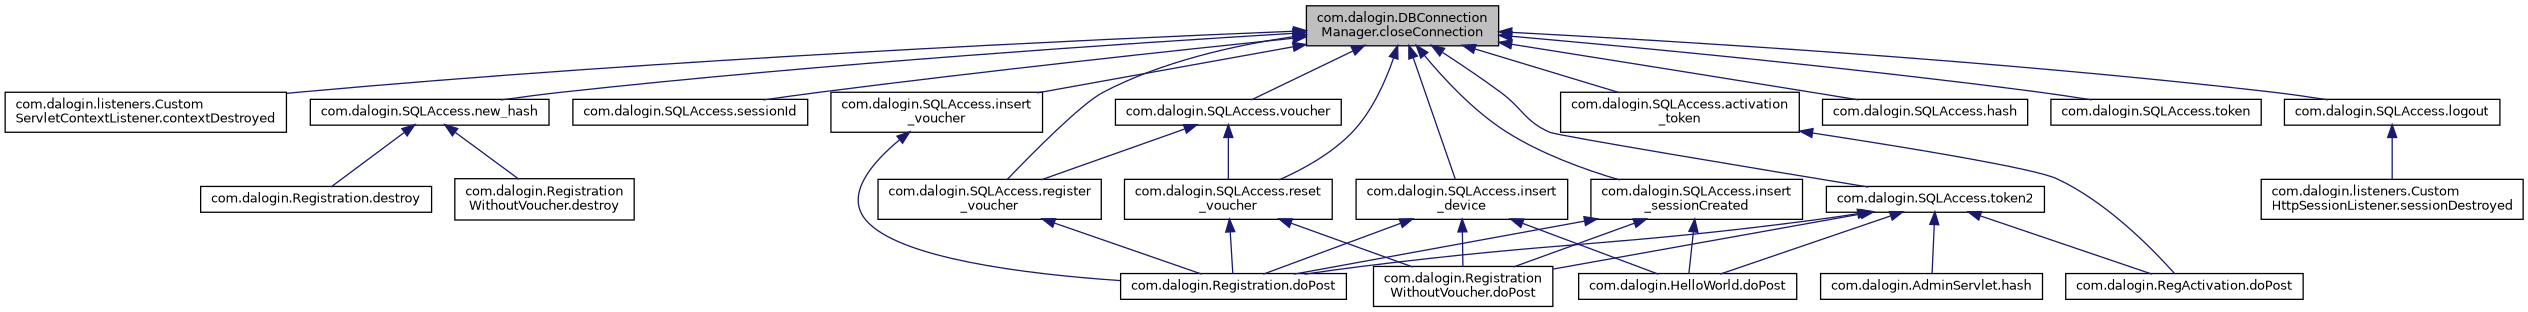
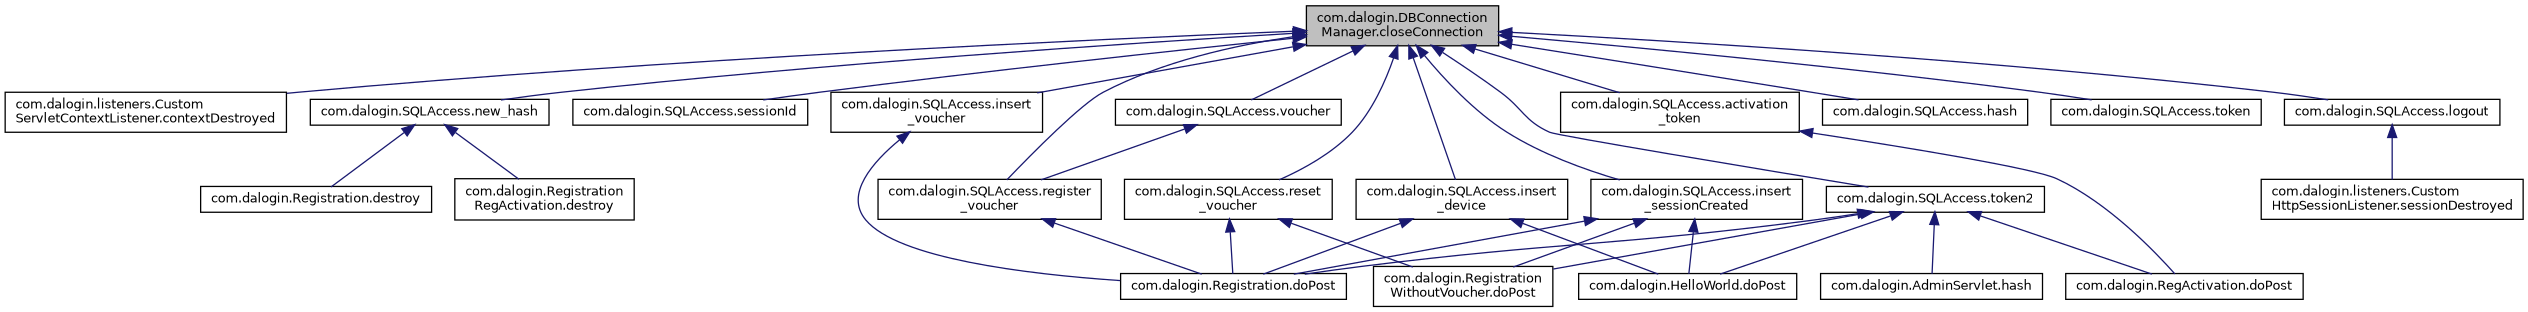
edge "com.dalogin.SQLAccess.reset _voucher" -> "com.dalogin.SQLAccess.voucher": removed
node "com.dalogin.Registration WithoutVoucher.destroy": label "com.dalogin.Registration WithoutVoucher.destroy" -> "com.dalogin.Registration RegActivation.destroy"
edge "com.dalogin.Registration WithoutVoucher.doPost" -> "com.dalogin.SQLAccess.insert _device": removed
